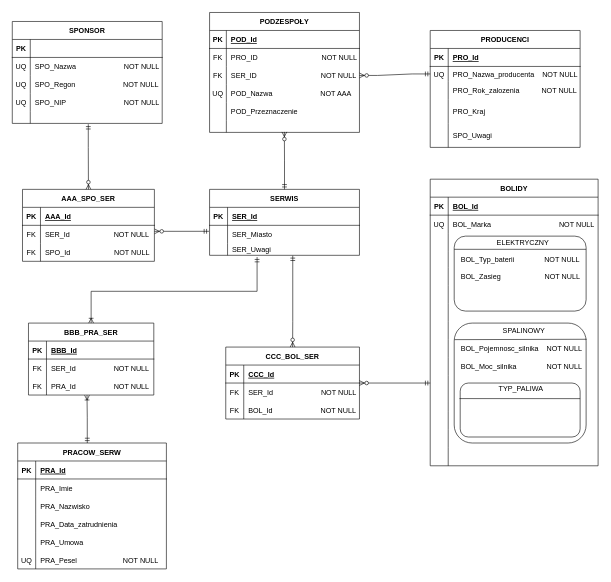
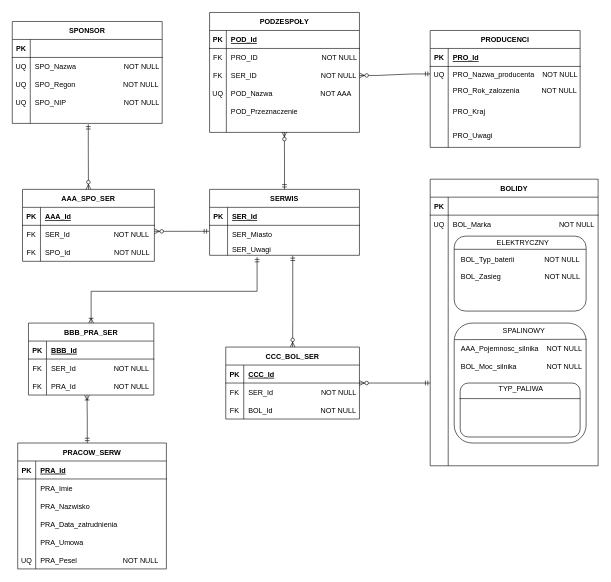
node "SPO_Uwagi": label "SPO_Uwagi" -> "PRO_Uwagi"
node "BOL_Id": removed
node "BOL_Pojemnosc_silnika NOT NULL": label "BOL_Pojemnosc_silnika NOT NULL" -> "AAA_Pojemnosc_silnika NOT NULL"
